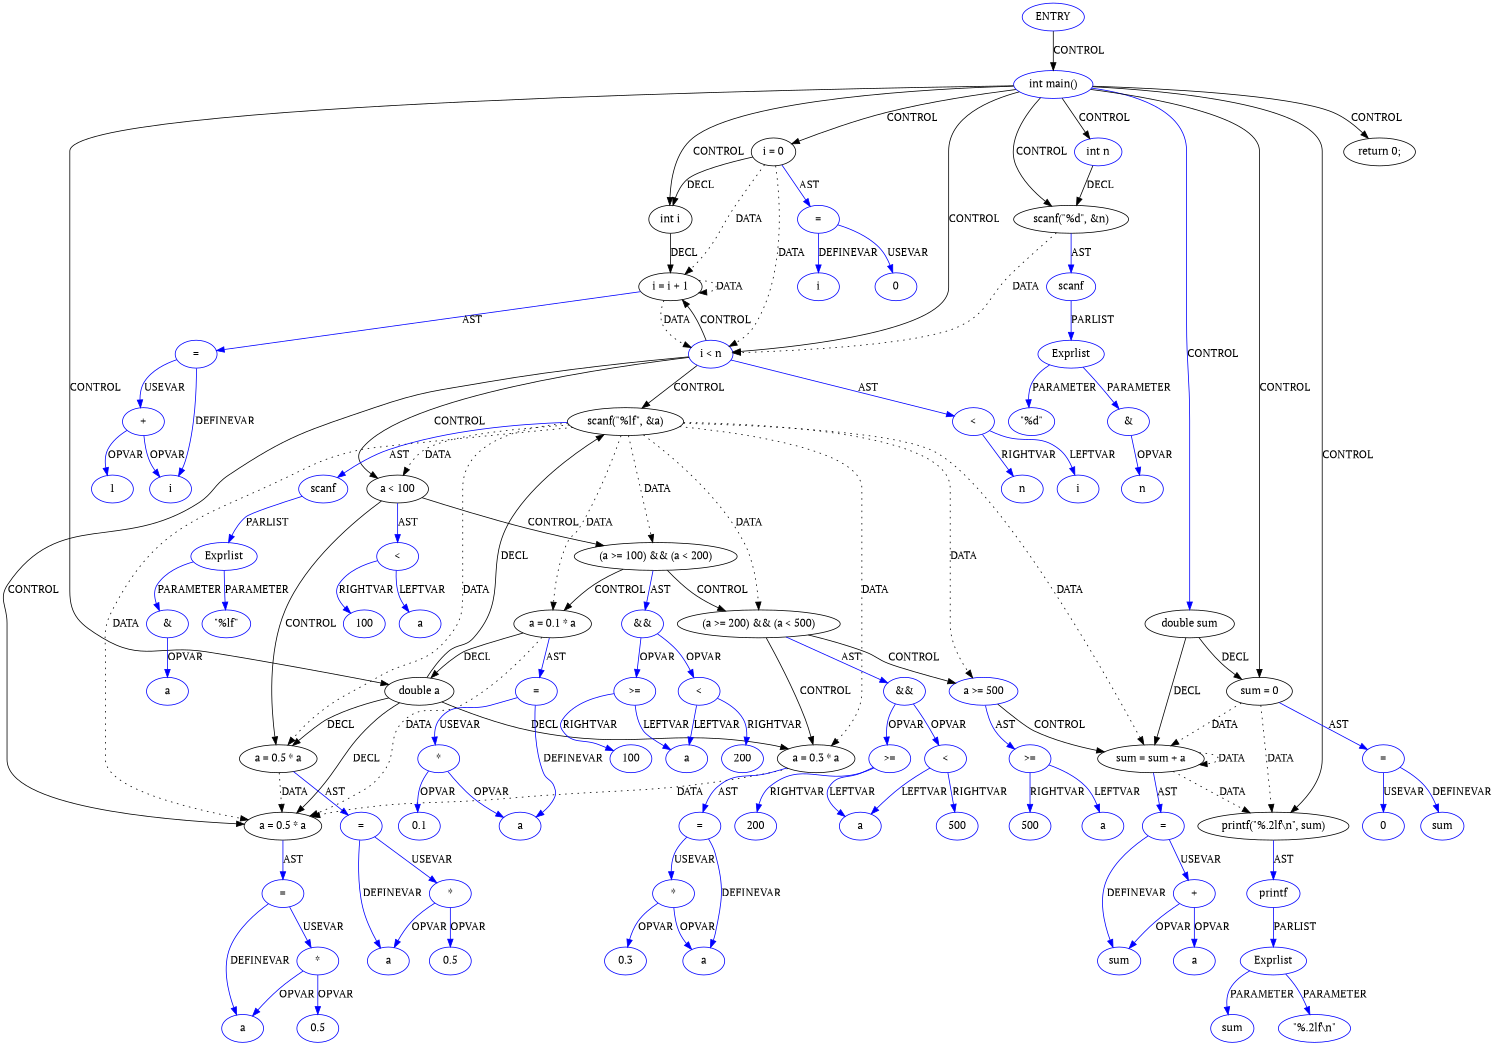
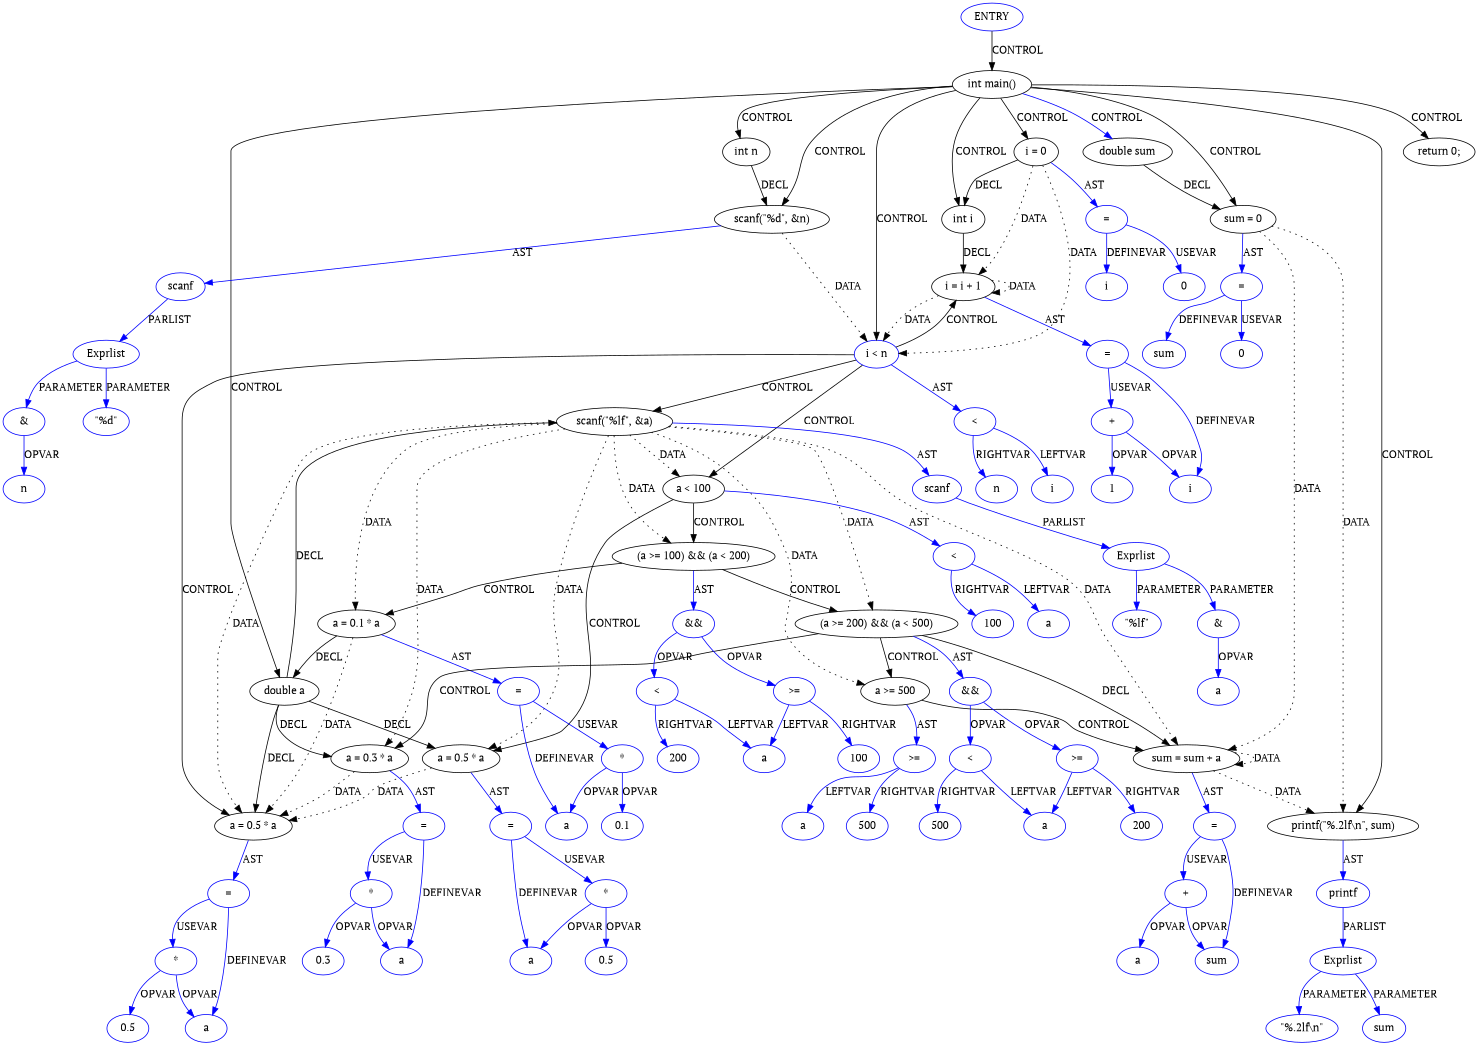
node "int main()": color blue -> black
node "int n": color blue -> black
edge "double sum" -> "sum = sum + a": now "(a >= 200) && (a < 500)" -> "sum = sum + a"
node "a >= 500": color blue -> black
